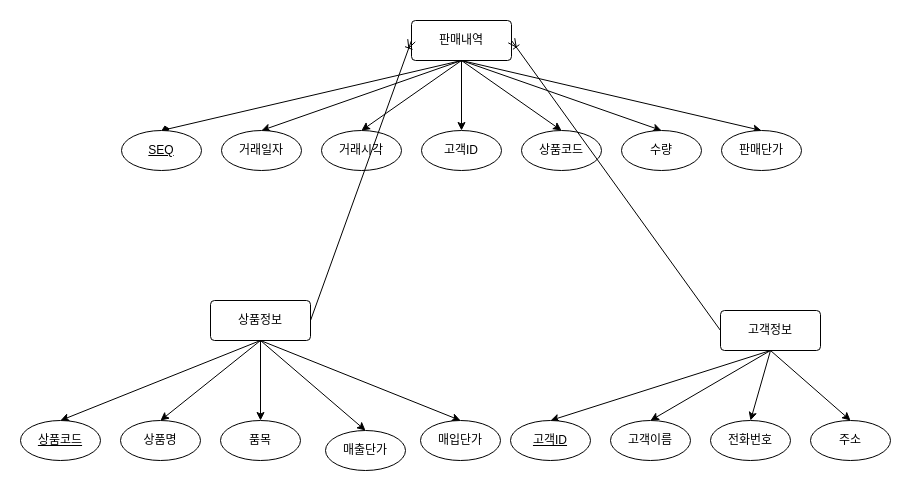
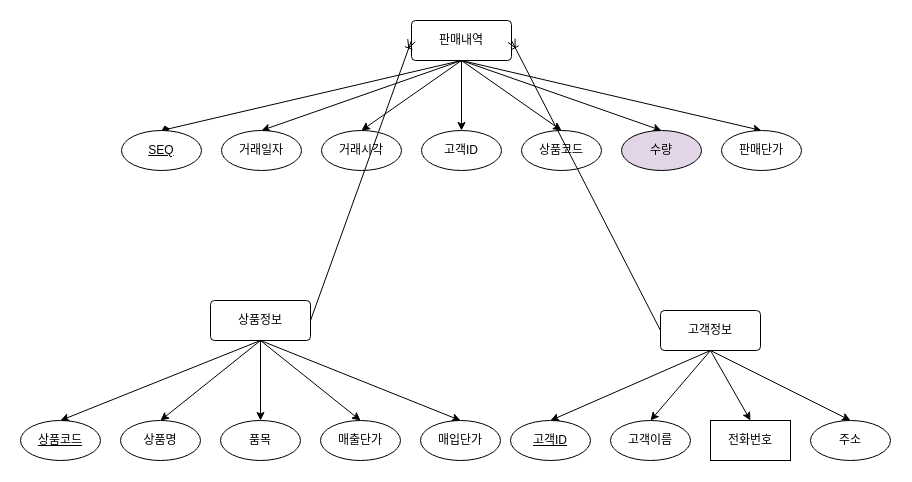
node "수량": fillcolor #ffffff -> #e1d5e7
node "고객정보": moved (771, 331) -> (711, 331)
node "전화번호": shape ellipse -> rectangle
node "매출단가": moved (366, 451) -> (361, 441)
